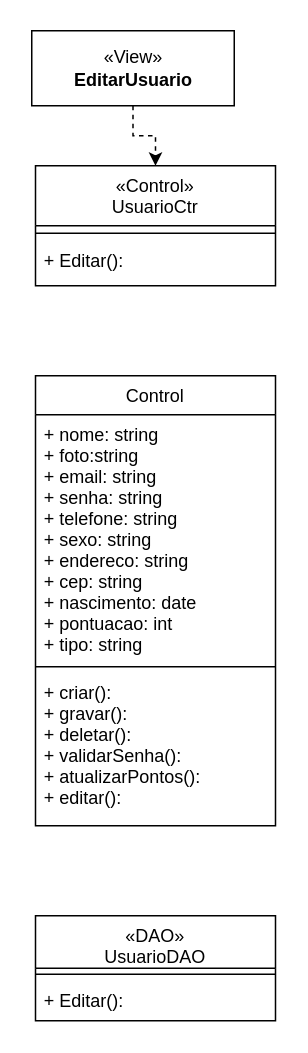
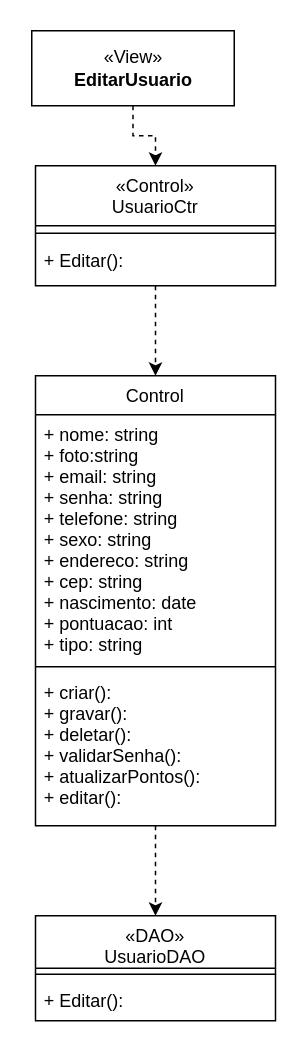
edge "«Control» UsuarioCtr" -> "Control": added
edge "Control" -> "«DAO» UsuarioDAO": added
